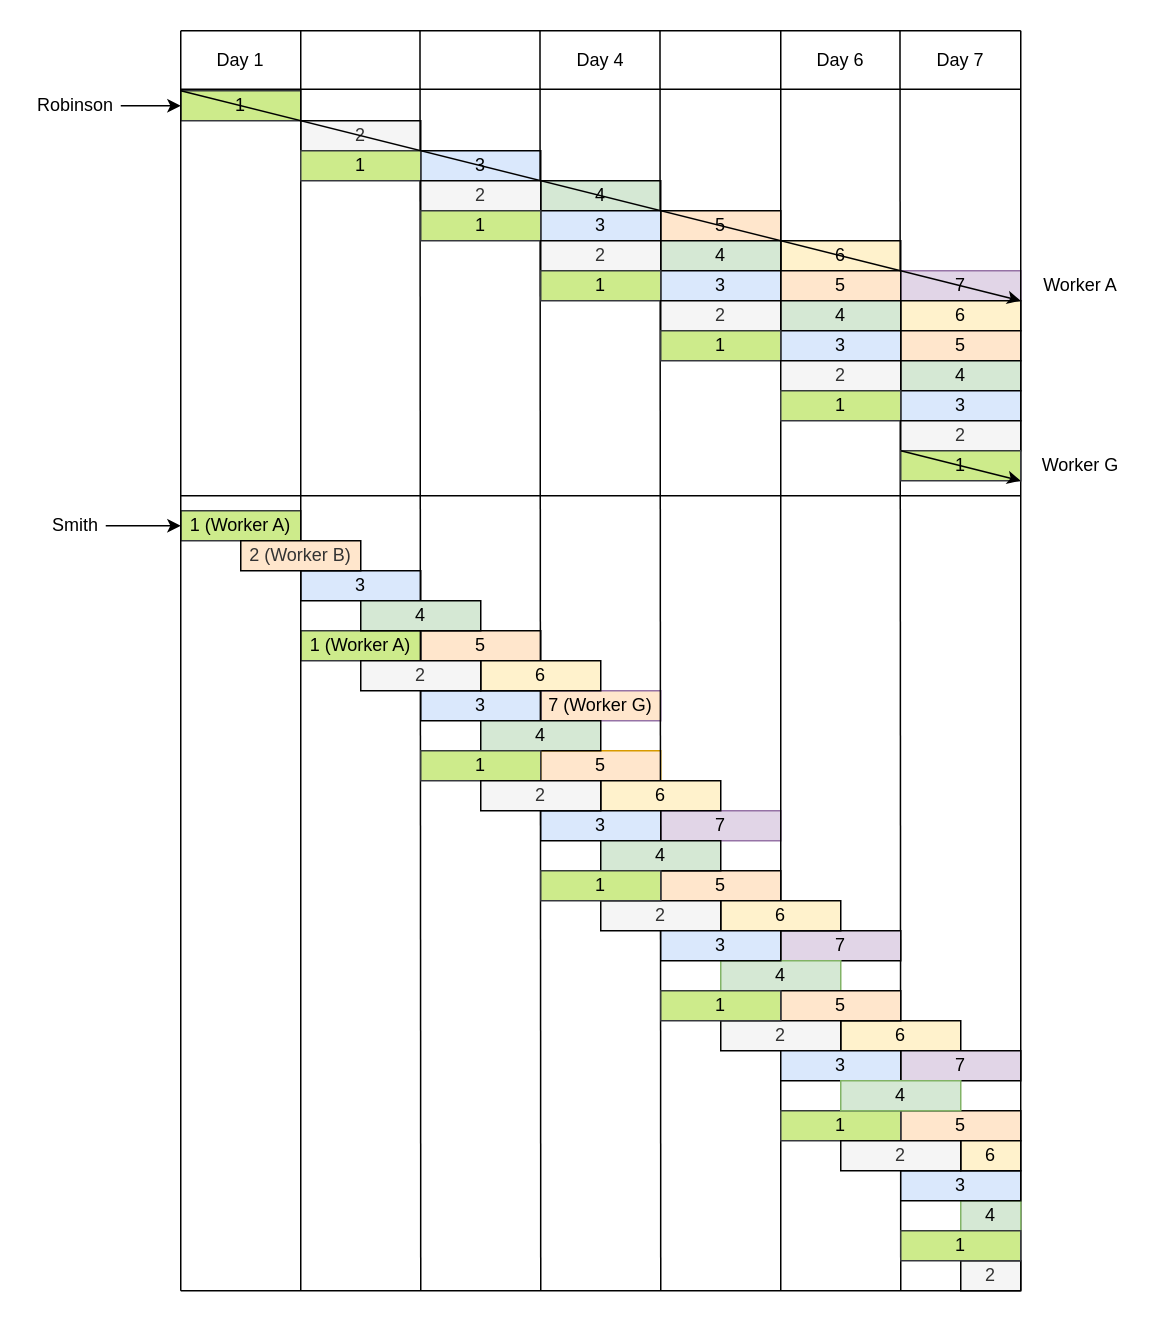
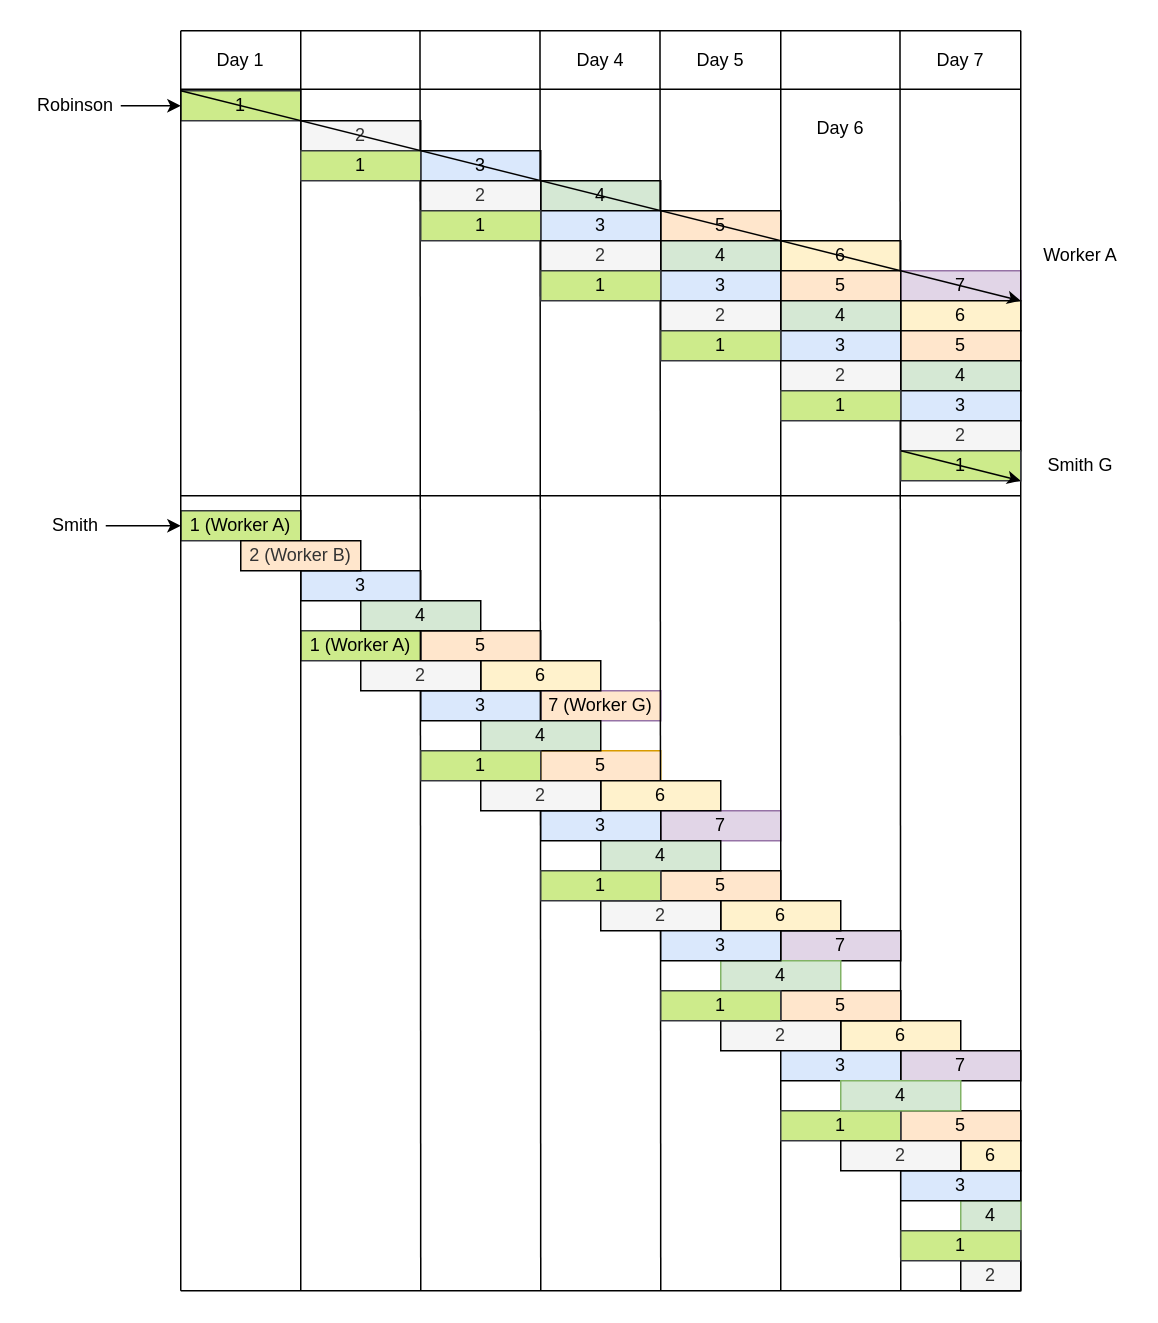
node "Day 5": added
node "Day 6": moved (841, 61) -> (841, 128)
node "Worker A": moved (1081, 286) -> (1081, 256)
node "Worker G": label "Worker G" -> "Smith G"
